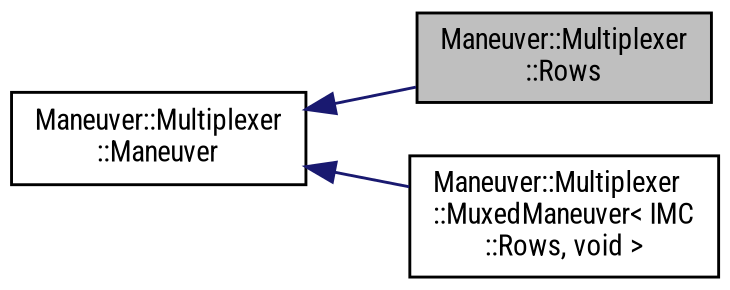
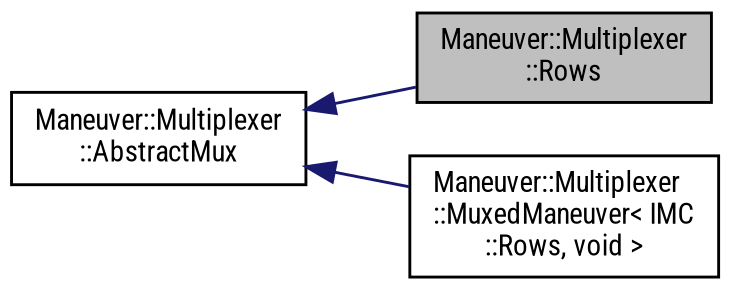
node "Maneuver::Multiplexer ::Maneuver": label "Maneuver::Multiplexer ::Maneuver" -> "Maneuver::Multiplexer ::AbstractMux"
